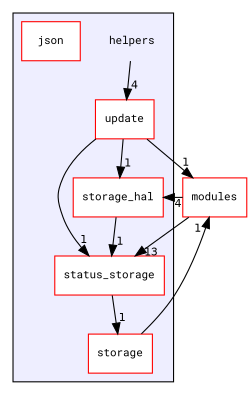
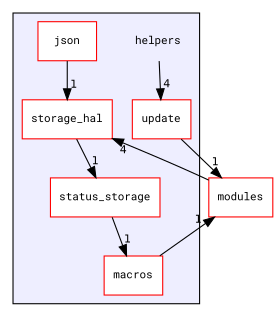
edge "update" -> "storage_hal": now "json" -> "storage_hal"
edge "update" -> "status_storage": removed
edge "modules" -> "status_storage": removed
node "storage": label "storage" -> "macros"
